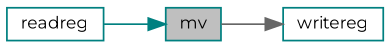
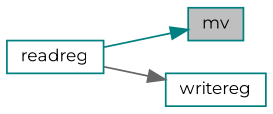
edge "mv" -> "writereg": now "readreg" -> "writereg"
